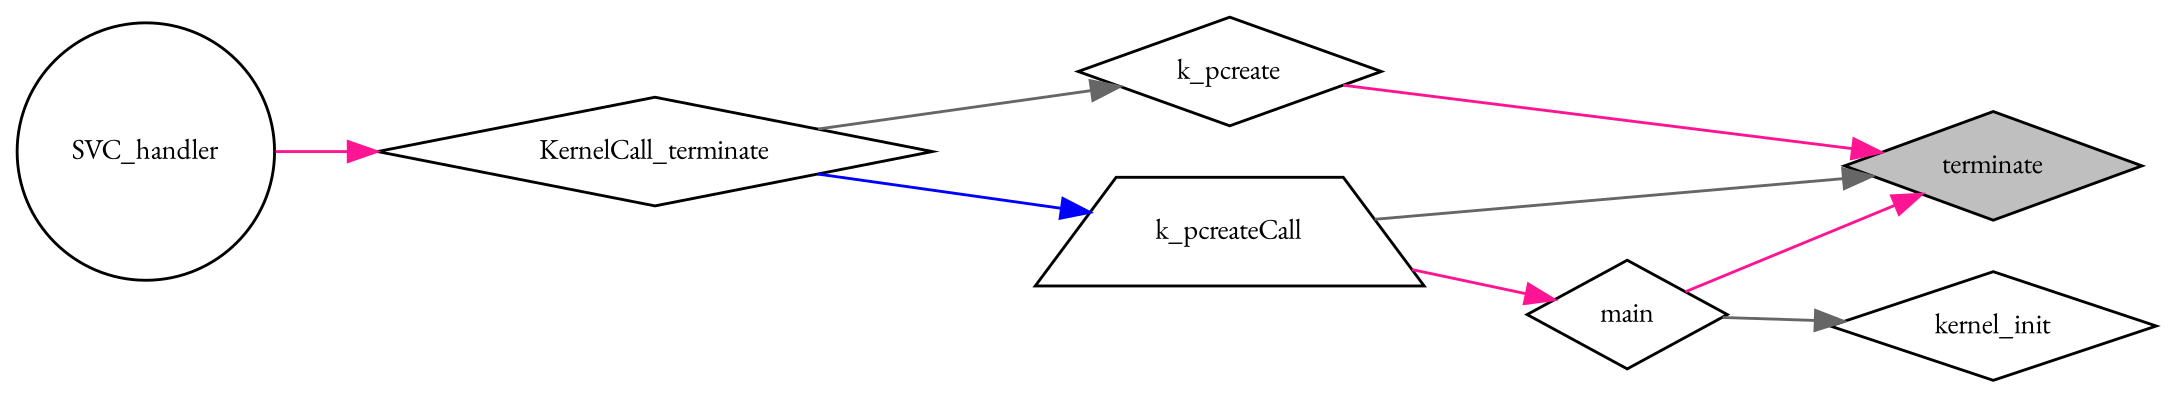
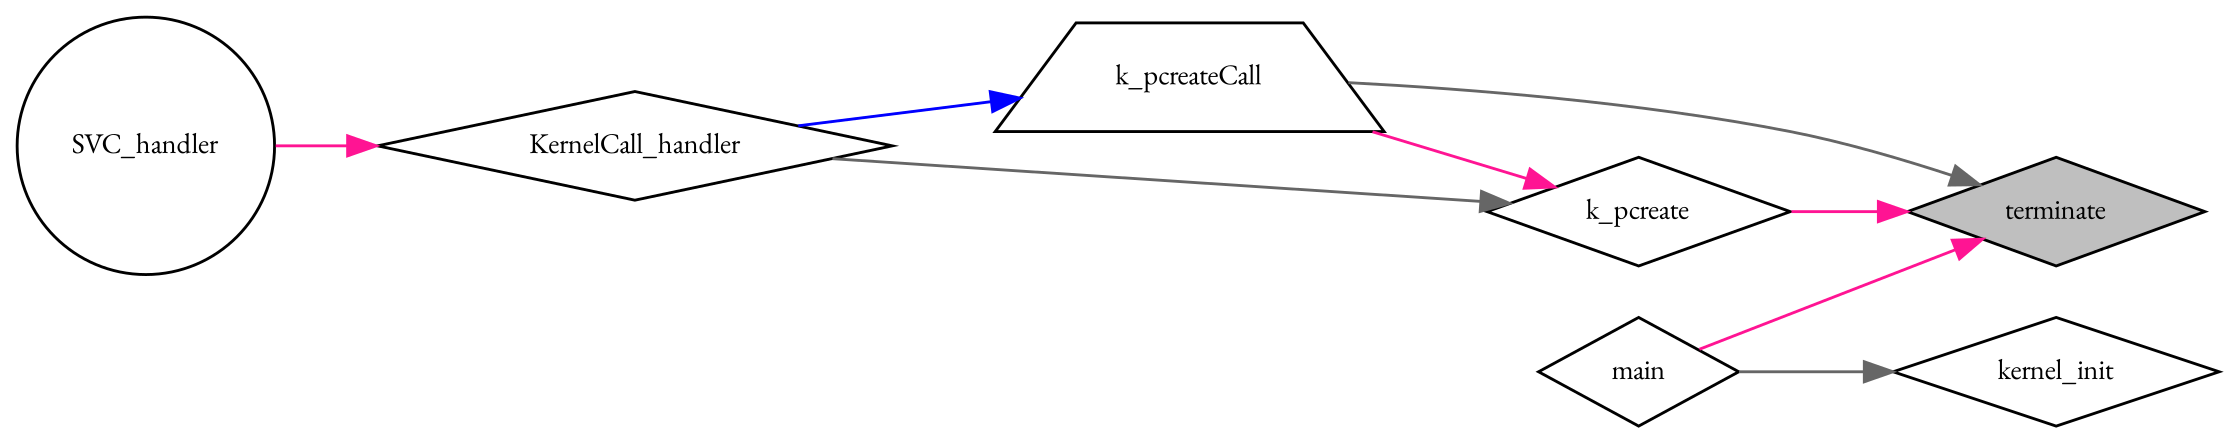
node "KernelCall_terminate": label "KernelCall_terminate" -> "KernelCall_handler"
edge "k_pcreateCall" -> "main": now "k_pcreateCall" -> "k_pcreate"
